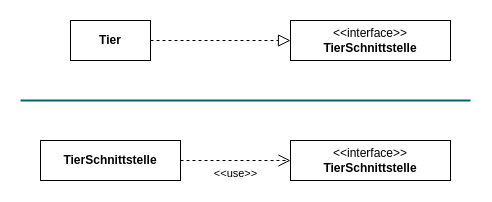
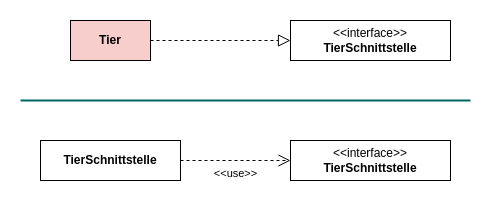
node "Tier": fillcolor #ffffff -> #f8cecc
